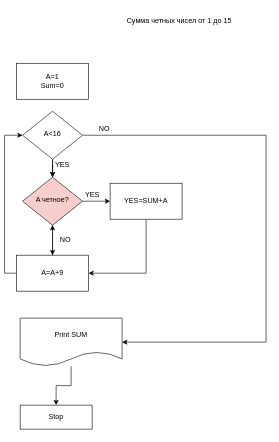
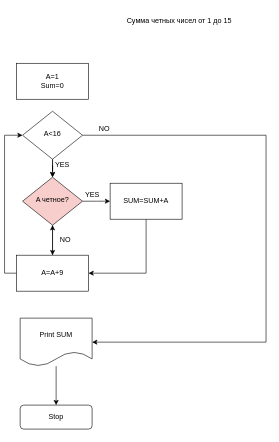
node "YES=SUM+A": label "YES=SUM+A" -> "SUM=SUM+A"
node "Print SUM": size 102x48 -> 72x48
node "Stop": shape rectangle -> rounded rectangle
